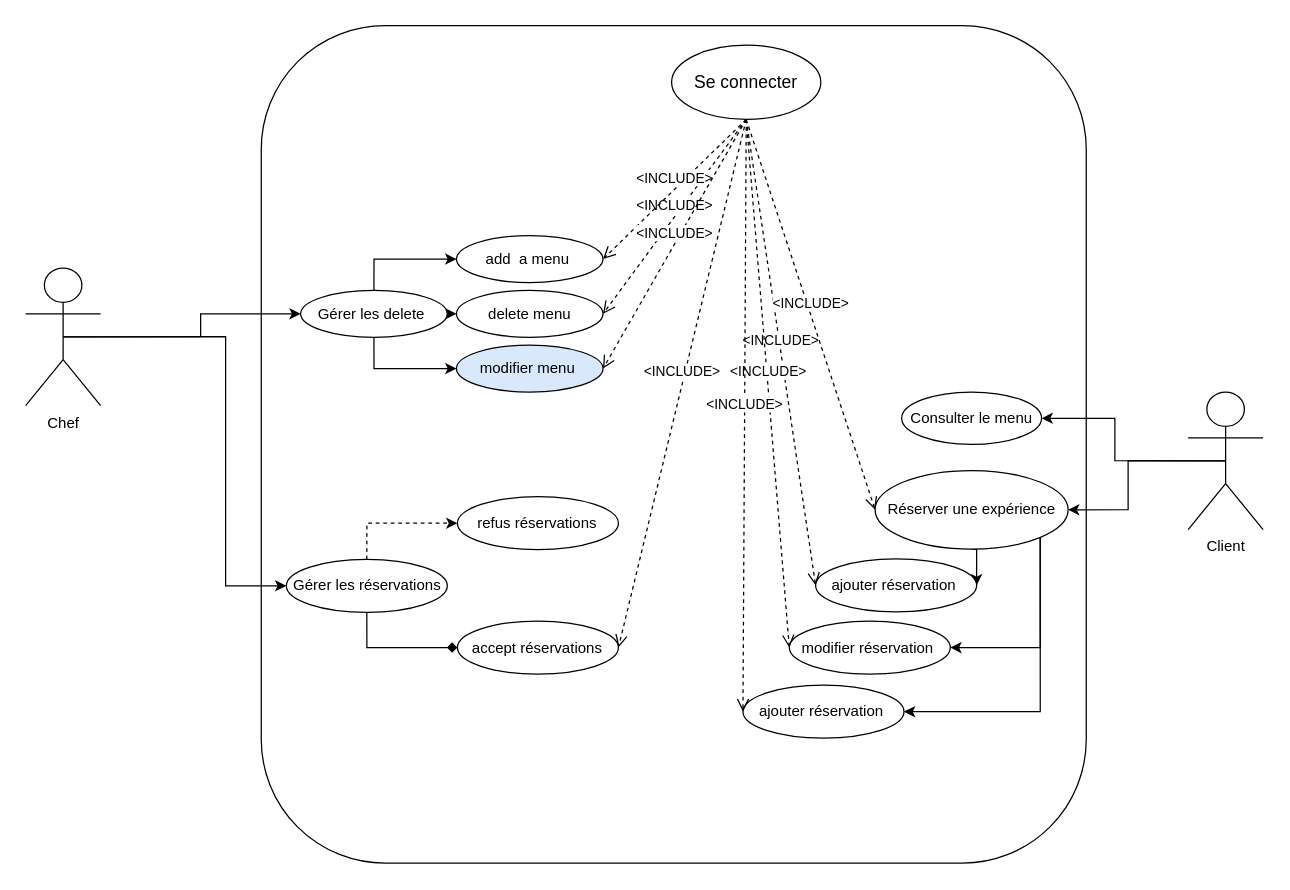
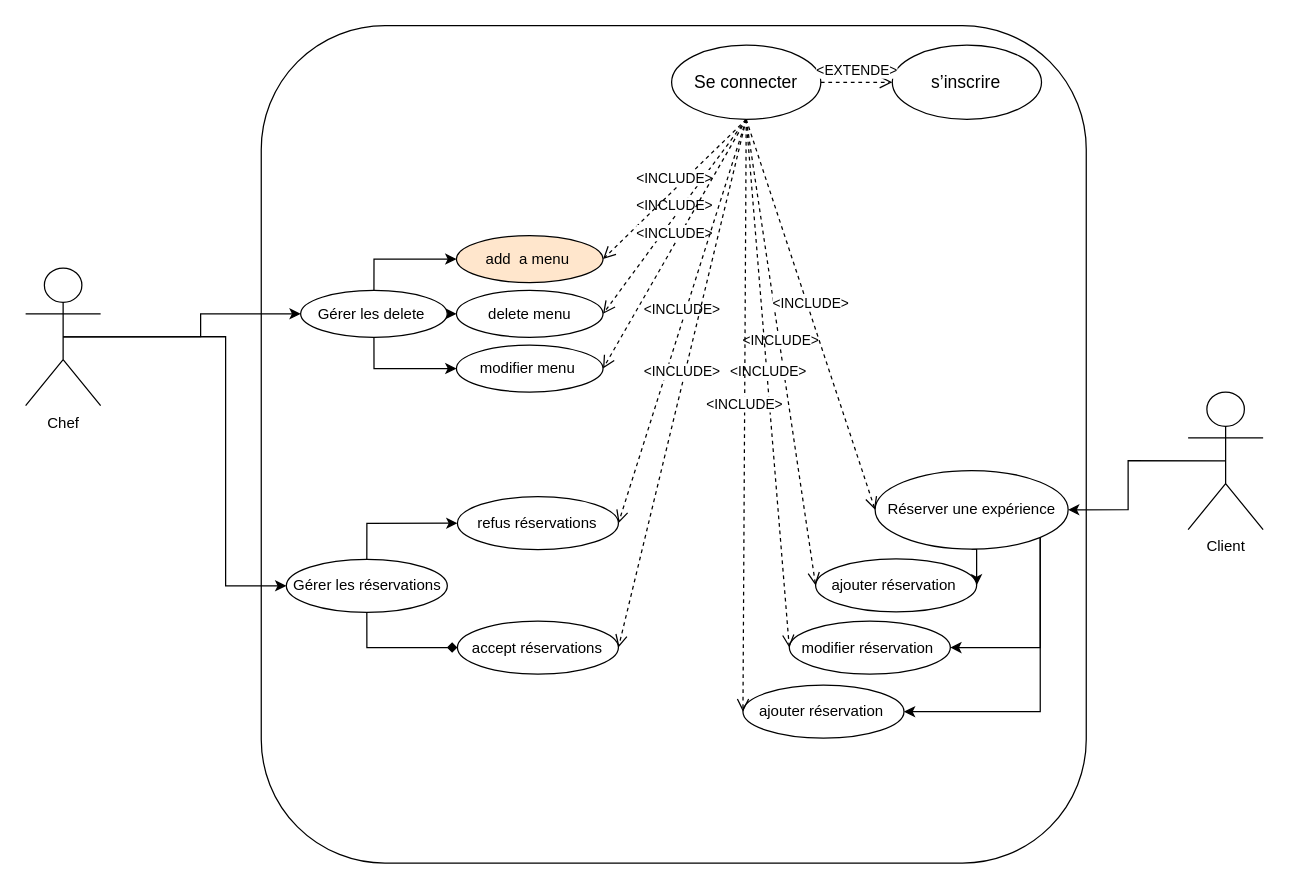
edge "Se connecter" -> "s’inscrire": added, label "<EXTENDE>"
node "s’inscrire": added
edge "Se connecter" -> "refus réservations": added, label "<INCLUDE>"
node "add a menu": fillcolor #ffffff -> #ffe6cc
node "modifier menu": fillcolor #dae8fc -> #ffffff
node "Consulter le menu": removed
edge "Client" -> "Consulter le menu": removed
edge "Gérer les réservations" -> "refus réservations": style dashed -> solid
